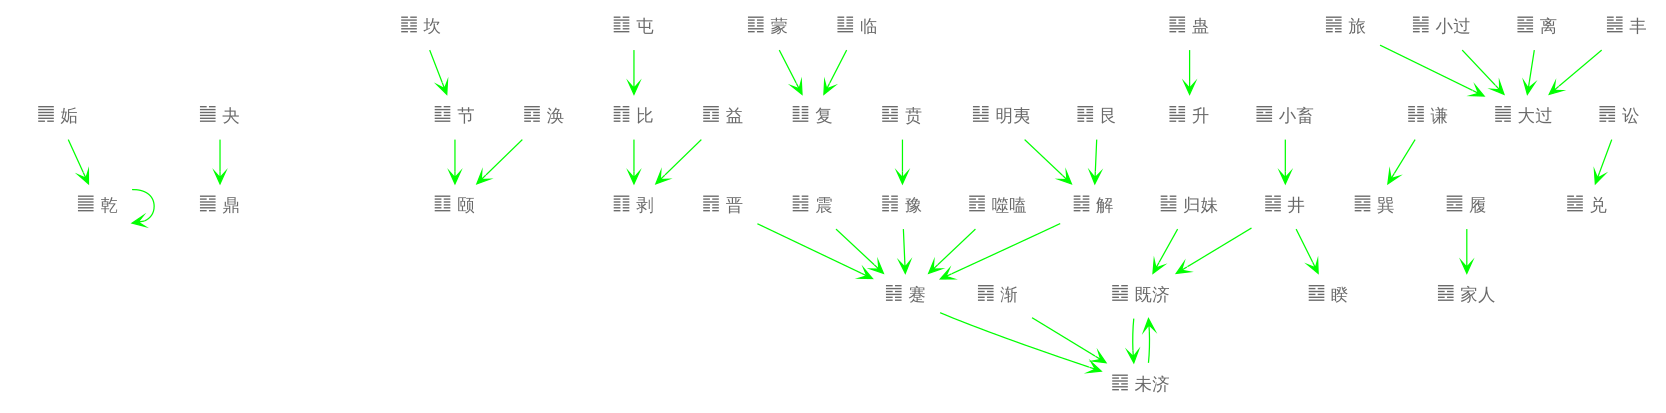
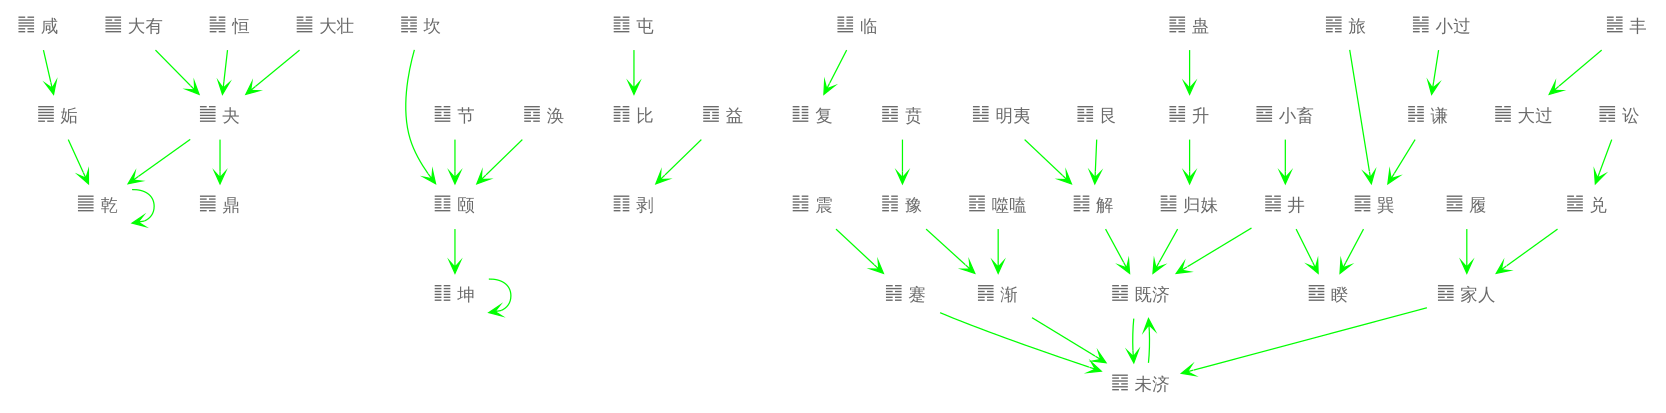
node "䷞ 咸": added
node "䷍ 大有": added
node "䷟ 恒": added
node "䷡ 大壮": added
node "䷃ 蒙": removed
node "䷝ 离": removed
edge "䷜ 坎" -> "䷻ 节": now "䷜ 坎" -> "䷚ 颐"
edge "䷷ 旅" -> "䷛ 大过": now "䷷ 旅" -> "䷸ 巽"
edge "䷽ 小过" -> "䷛ 大过": now "䷽ 小过" -> "䷎ 谦"
edge "䷇ 比" -> "䷖ 剥": removed
edge "䷭ 升" -> "䷵ 归妹": added
edge "䷪ 夬" -> "䷀ 乾": added
node "䷢ 晋": removed
edge "䷏ 豫" -> "䷦ 蹇": now "䷏ 豫" -> "䷴ 渐"
edge "䷸ 巽" -> "䷥ 睽": added
edge "䷔ 噬嗑" -> "䷦ 蹇": now "䷔ 噬嗑" -> "䷴ 渐"
edge "䷹ 兑" -> "䷤ 家人": added
edge "䷧ 解" -> "䷦ 蹇": now "䷧ 解" -> "䷾ 既济"
node "䷁ 坤": added
edge "䷤ 家人" -> "䷿ 未济": added
